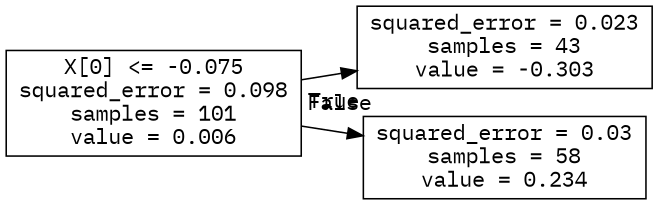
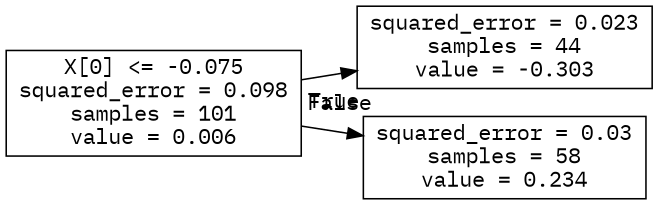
node "squared_error = 0.023 samples = 43 value = -0.303": label "squared_error = 0.023 samples = 43 value = -0.303" -> "squared_error = 0.023 samples = 44 value = -0.303"
